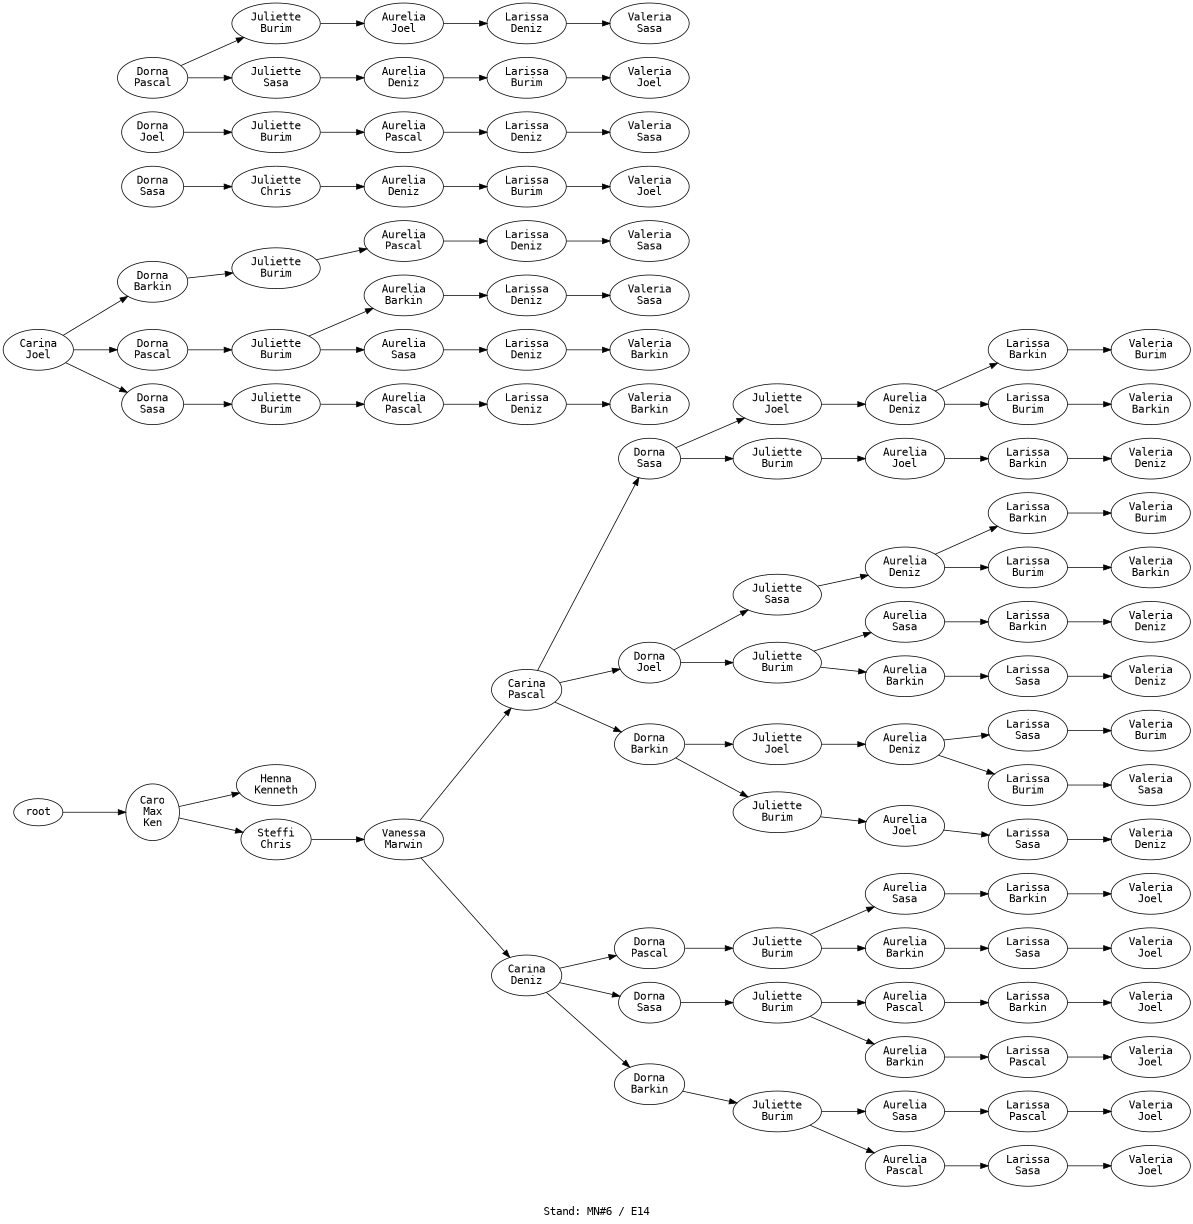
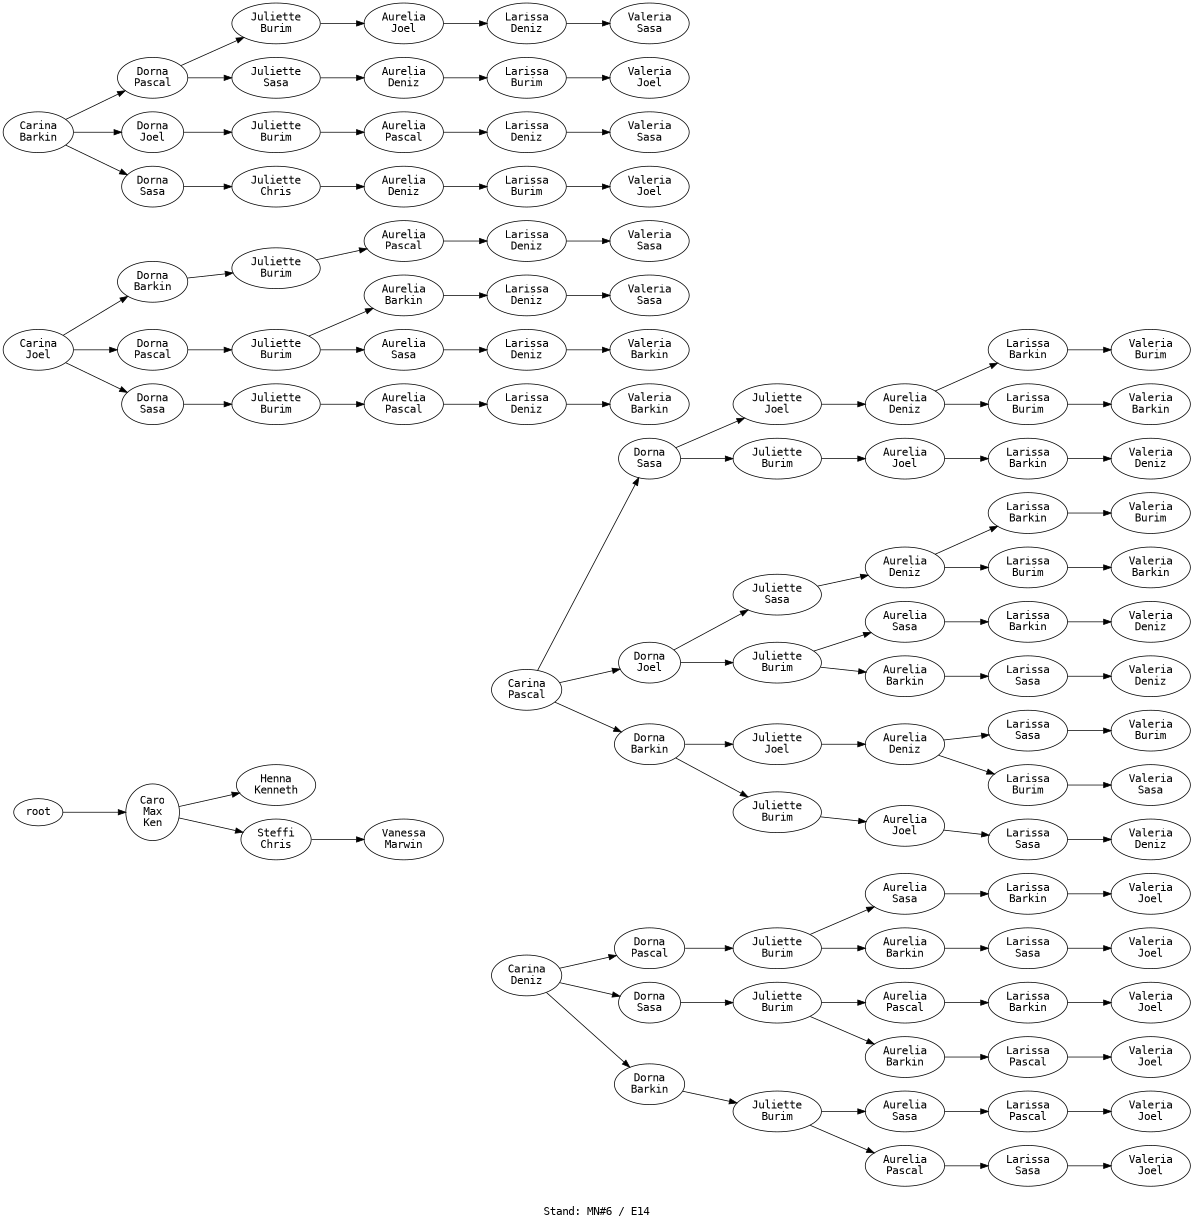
node "Carina Barkin": added
edge "Vanessa Marwin" -> "Carina Pascal": removed
edge "Vanessa Marwin" -> "Carina Deniz": removed
